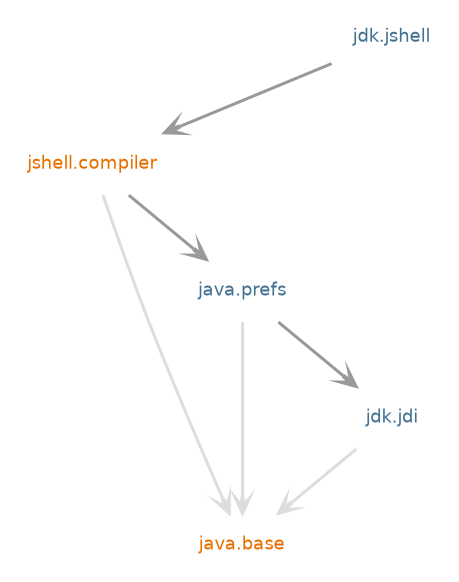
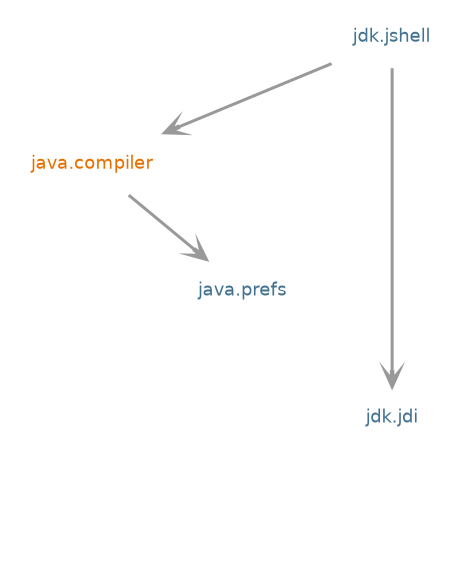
node "jshell.compiler": label "jshell.compiler" -> "java.compiler"
edge "java.prefs" -> "jdk.jdi": now "jdk.jshell" -> "jdk.jdi"
node "java.base": removed
